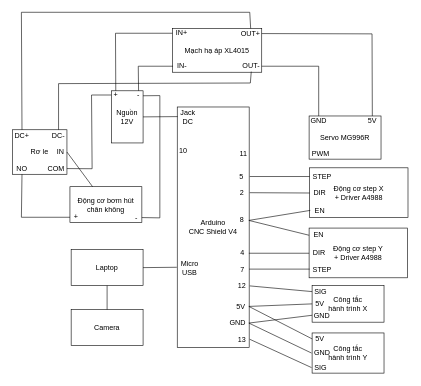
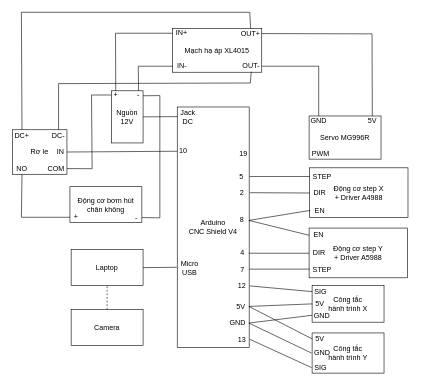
node "11": label "11" -> "19"
edge "IN" -- "Động cơ bơm hút chân không": now "IN" -- "10"
node "Động cơ step Y + Driver A4988": label "Động cơ step Y + Driver A4988" -> "Động cơ step Y + Driver A5988"
edge "Laptop" -- "Camera": style solid -> dashed
